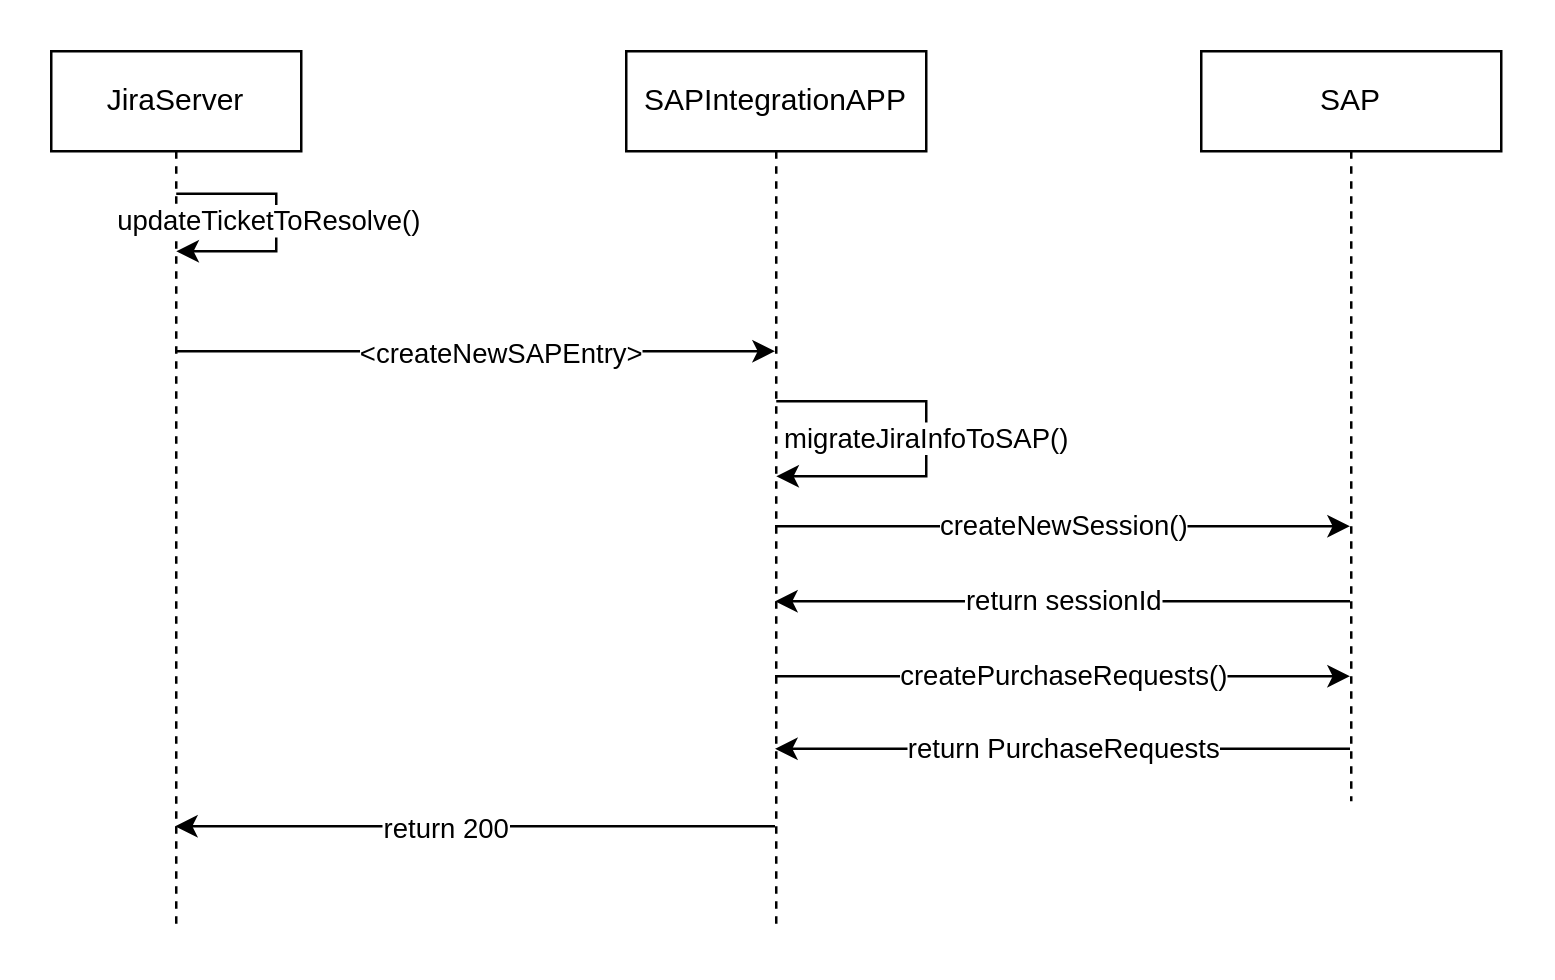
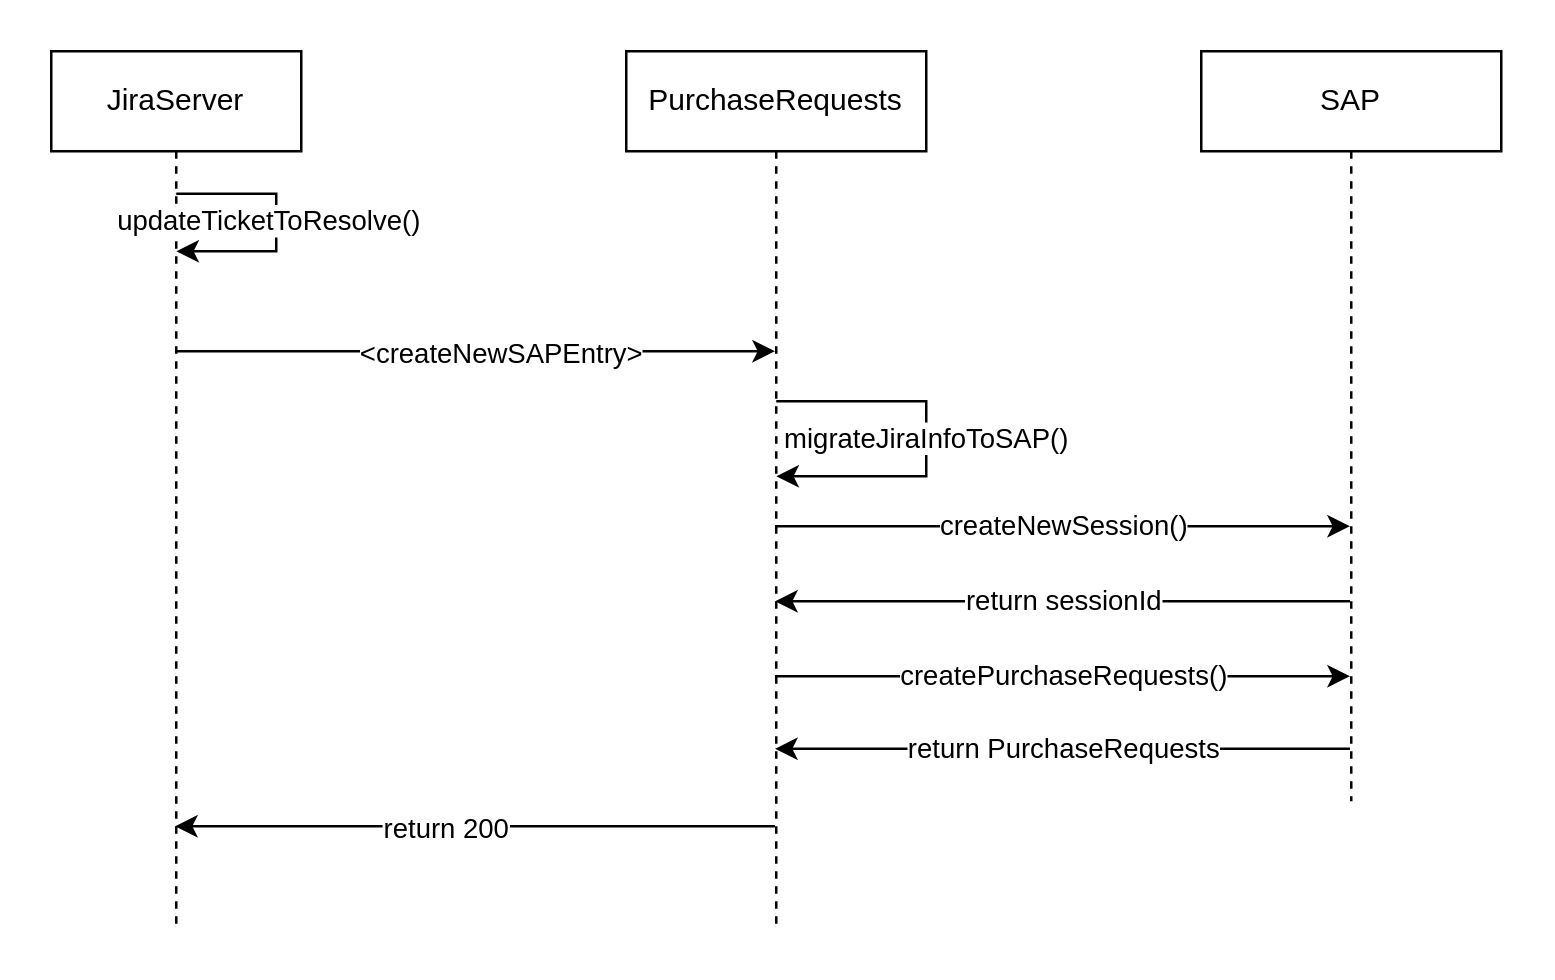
node "SAPIntegrationAPP": label "SAPIntegrationAPP" -> "PurchaseRequests"
